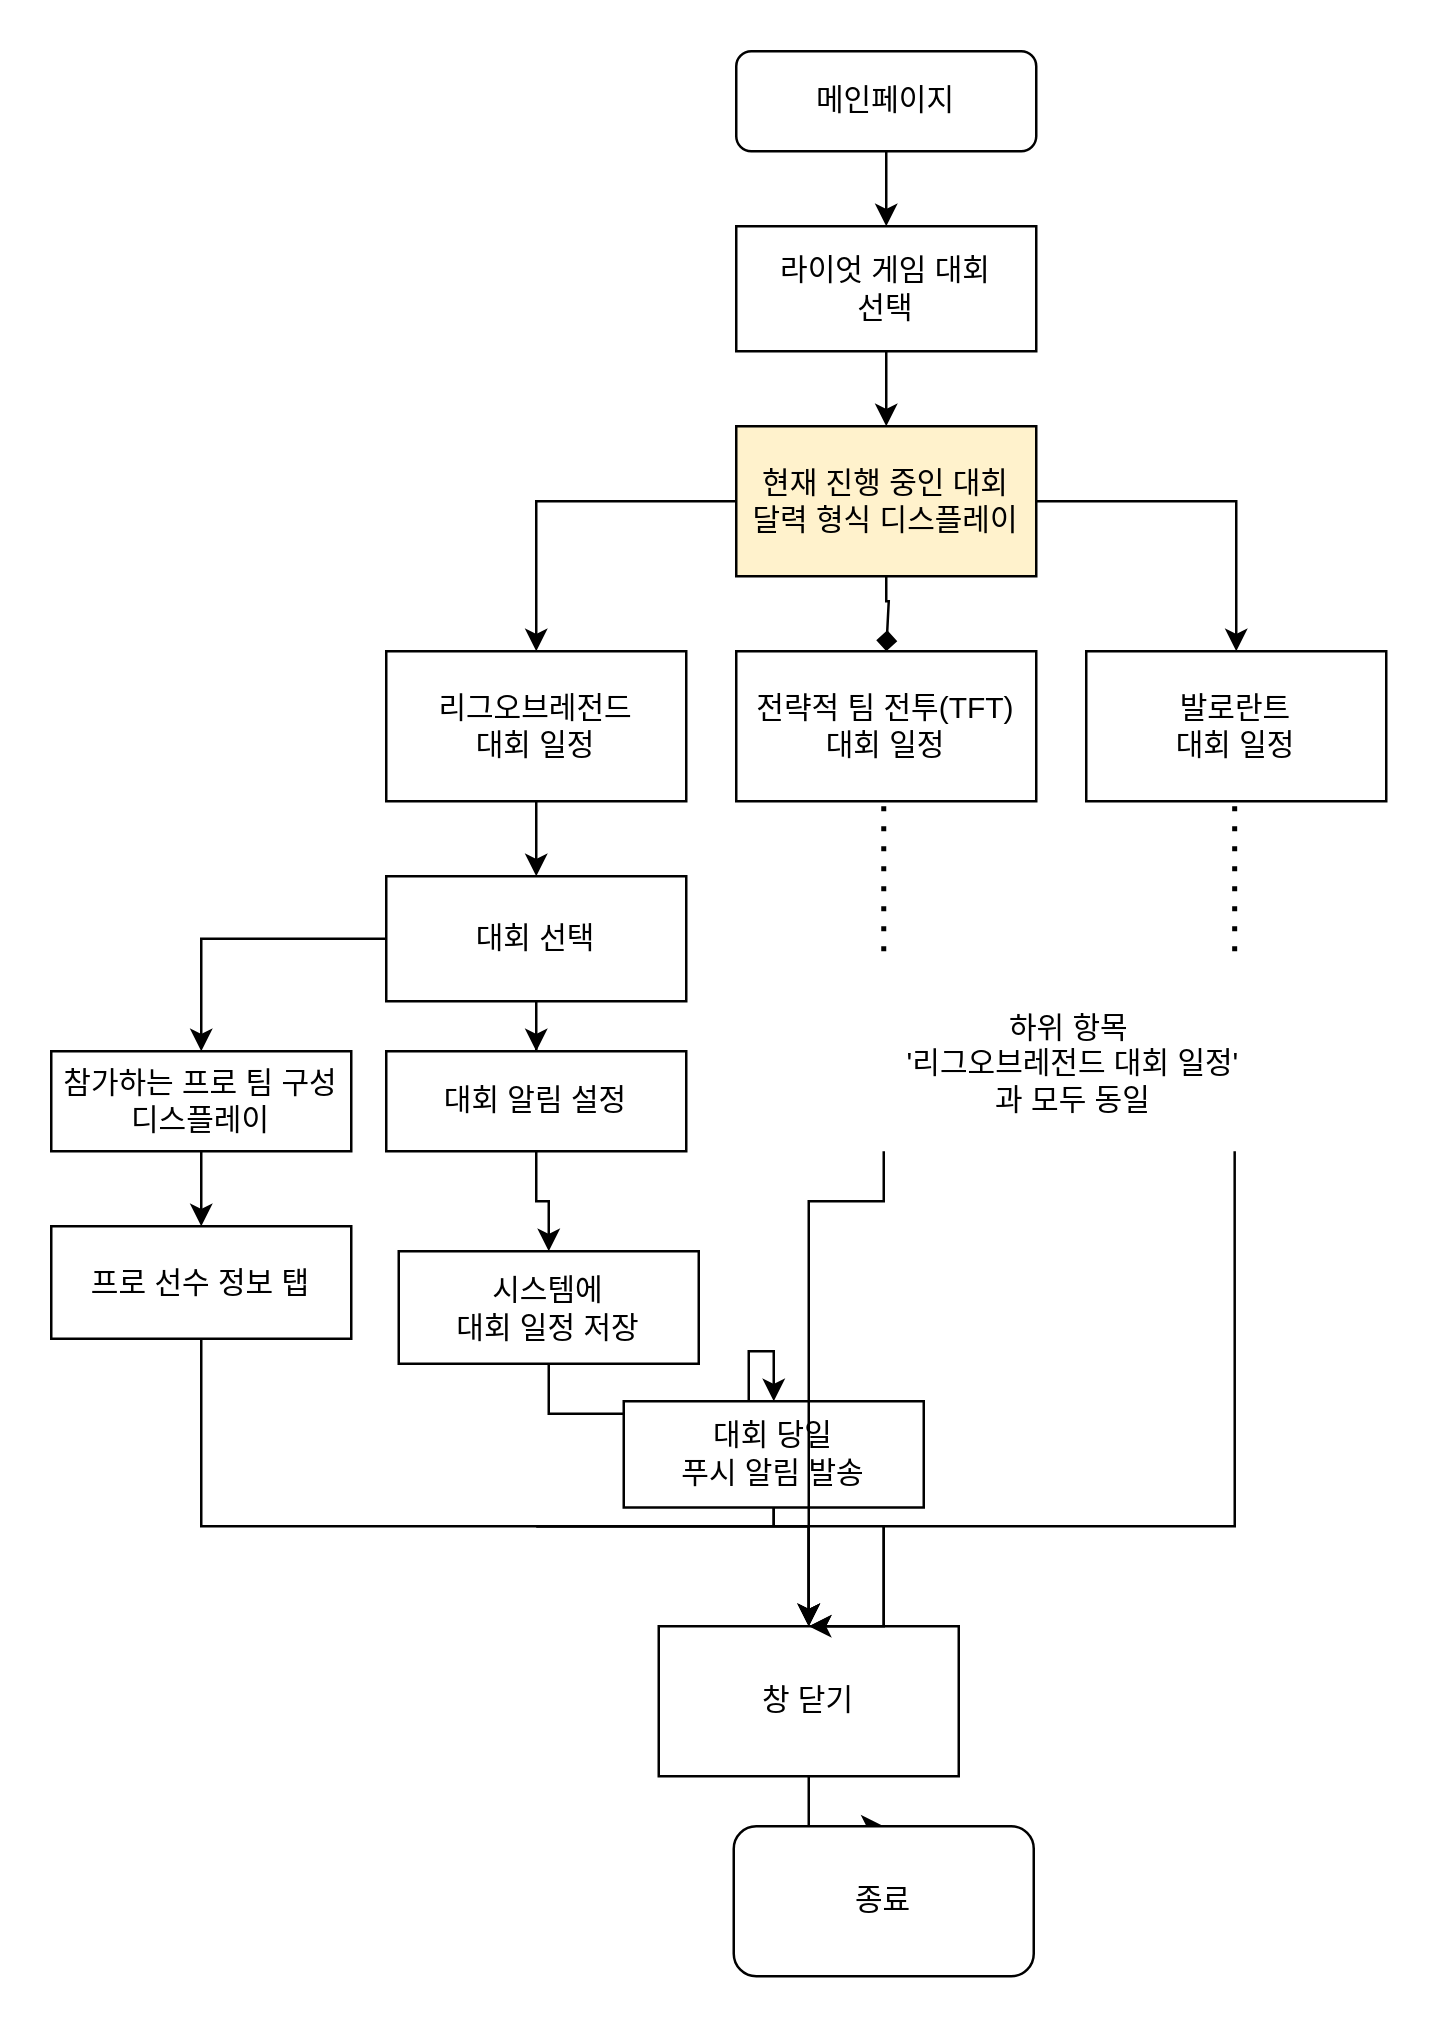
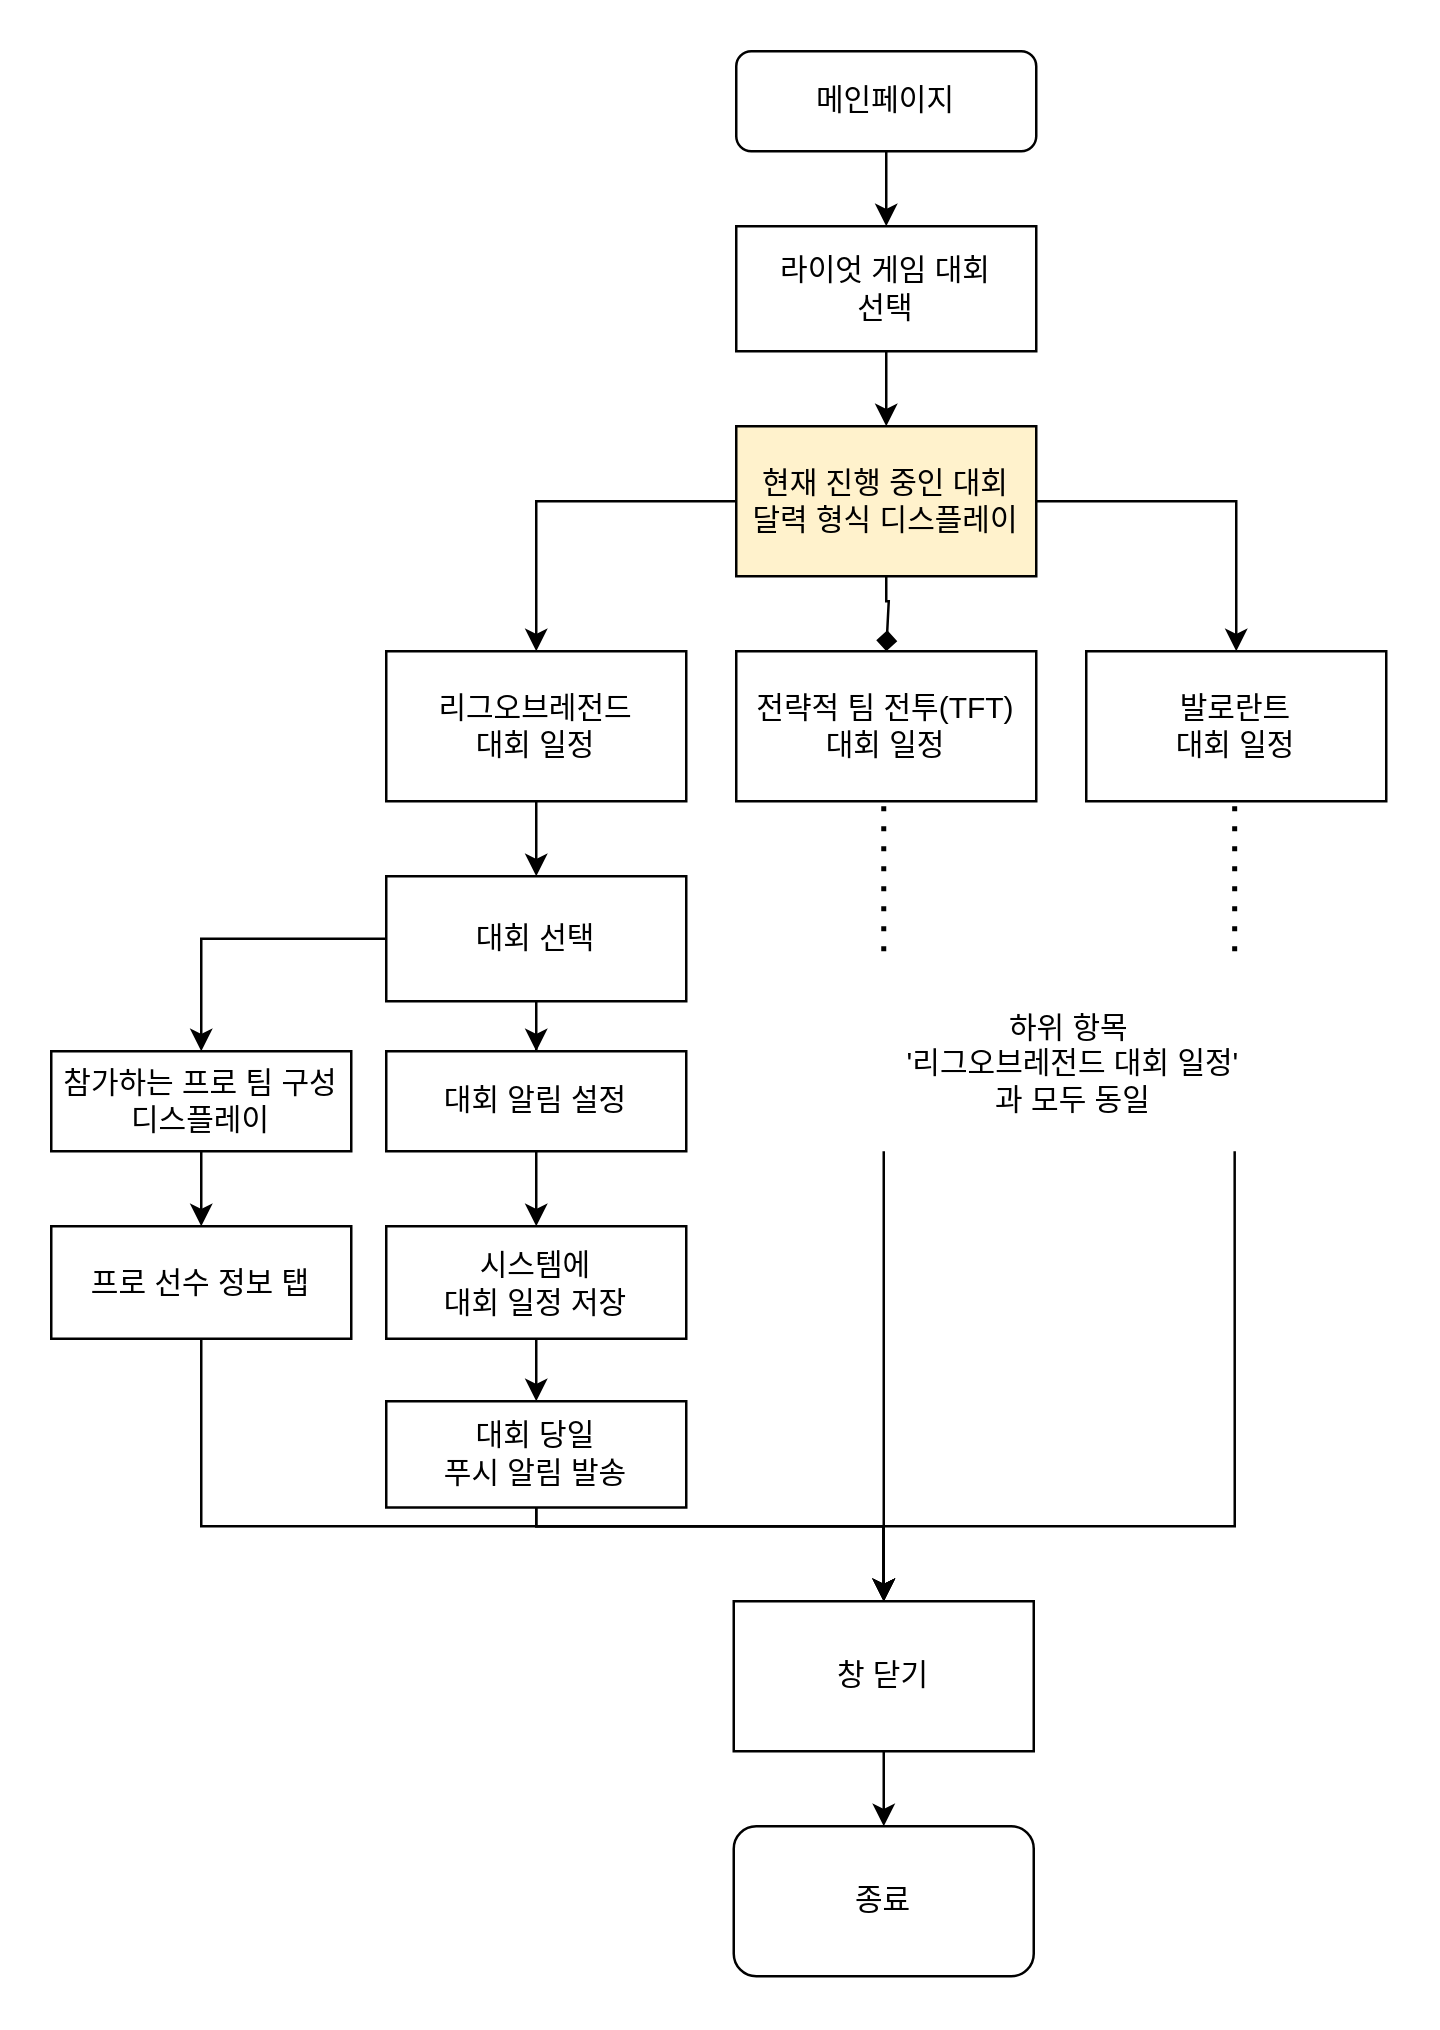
node "시스템에 대회 일정 저장": moved (549, 1308) -> (536, 1283)
node "대회 당일 푸시 알림 발송": moved (774, 1454) -> (536, 1454)
node "창 닫기": moved (809, 1701) -> (884, 1676)
